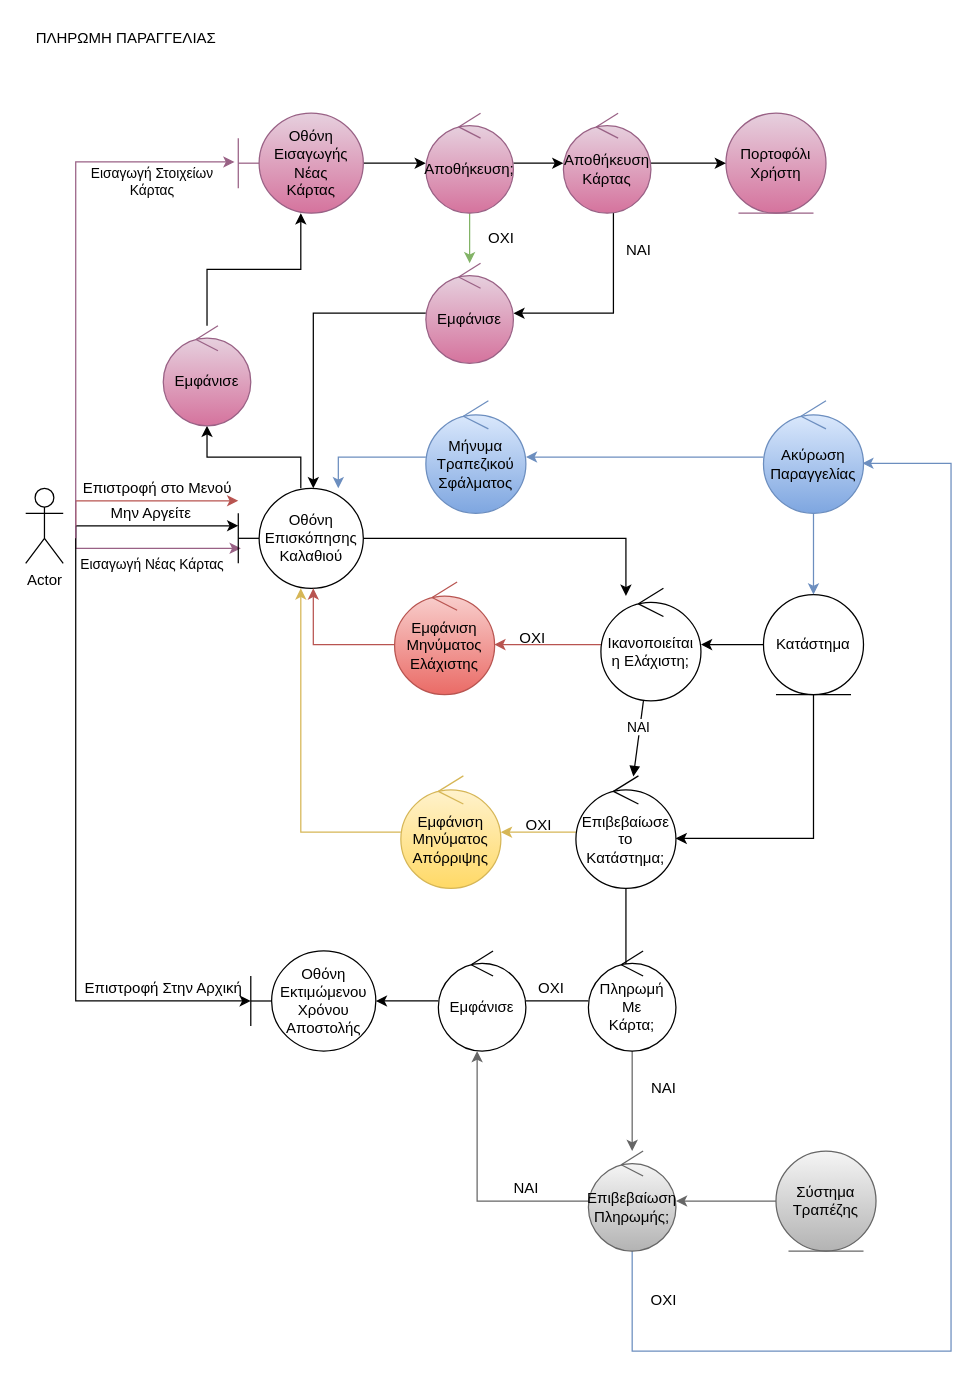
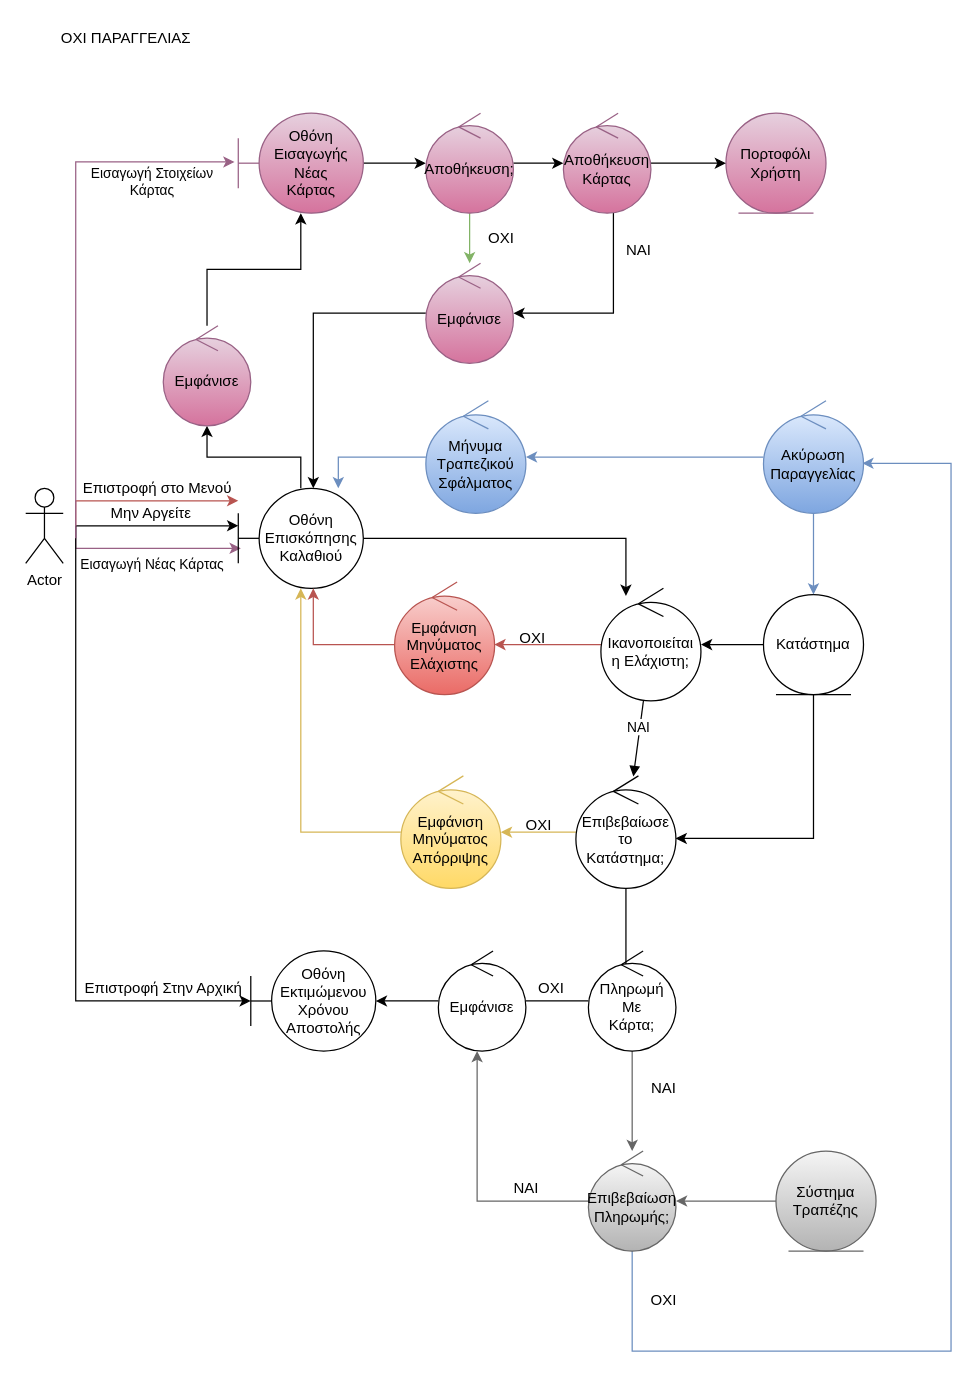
node "ΠΛΗΡΩΜΗ ΠΑΡΑΓΓΕΛΙΑΣ": label "ΠΛΗΡΩΜΗ ΠΑΡΑΓΓΕΛΙΑΣ" -> "ΟΧΙ ΠΑΡΑΓΓΕΛΙΑΣ"
